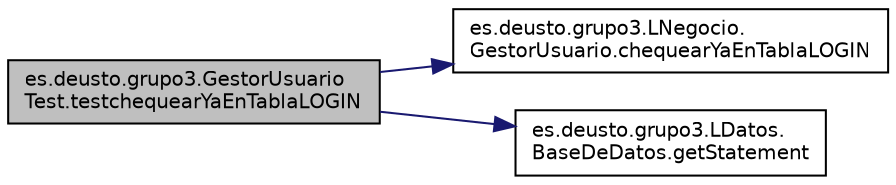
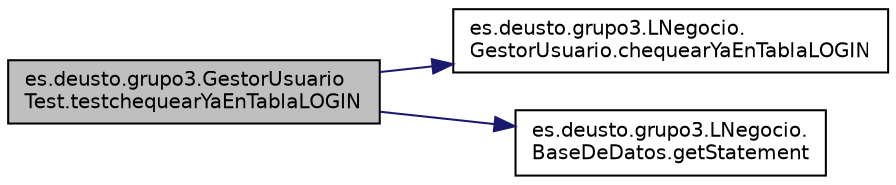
node "es.deusto.grupo3.LDatos. BaseDeDatos.getStatement": label "es.deusto.grupo3.LDatos. BaseDeDatos.getStatement" -> "es.deusto.grupo3.LNegocio. BaseDeDatos.getStatement"
